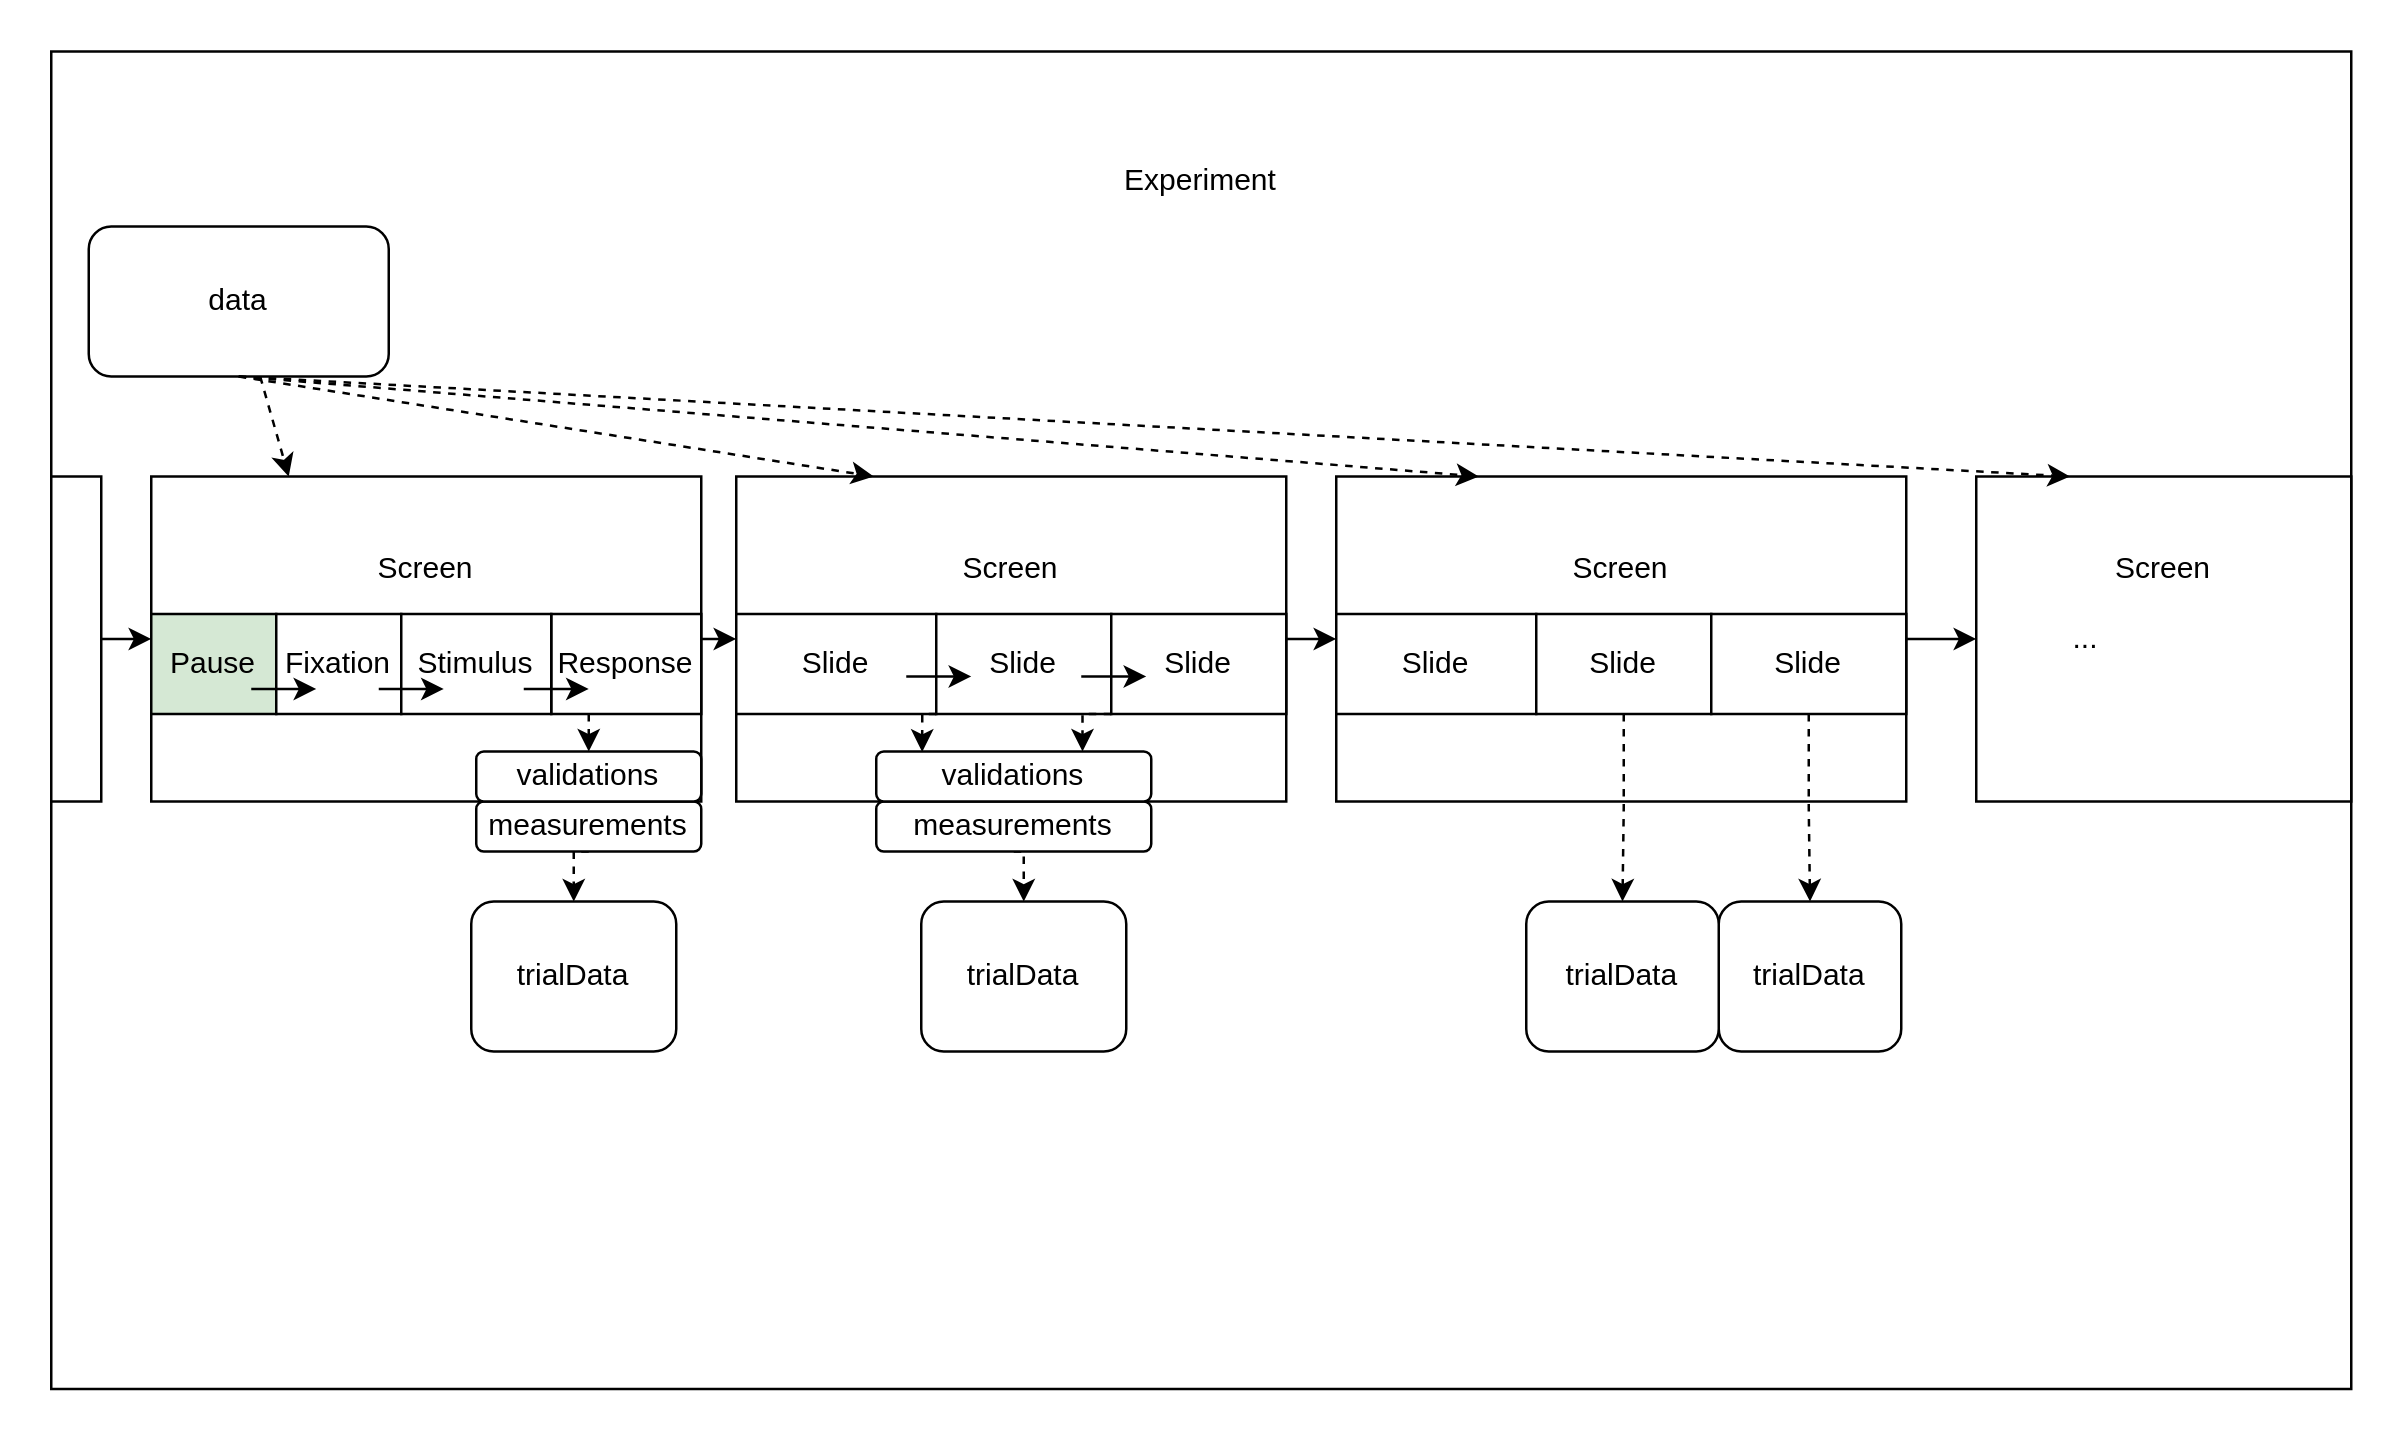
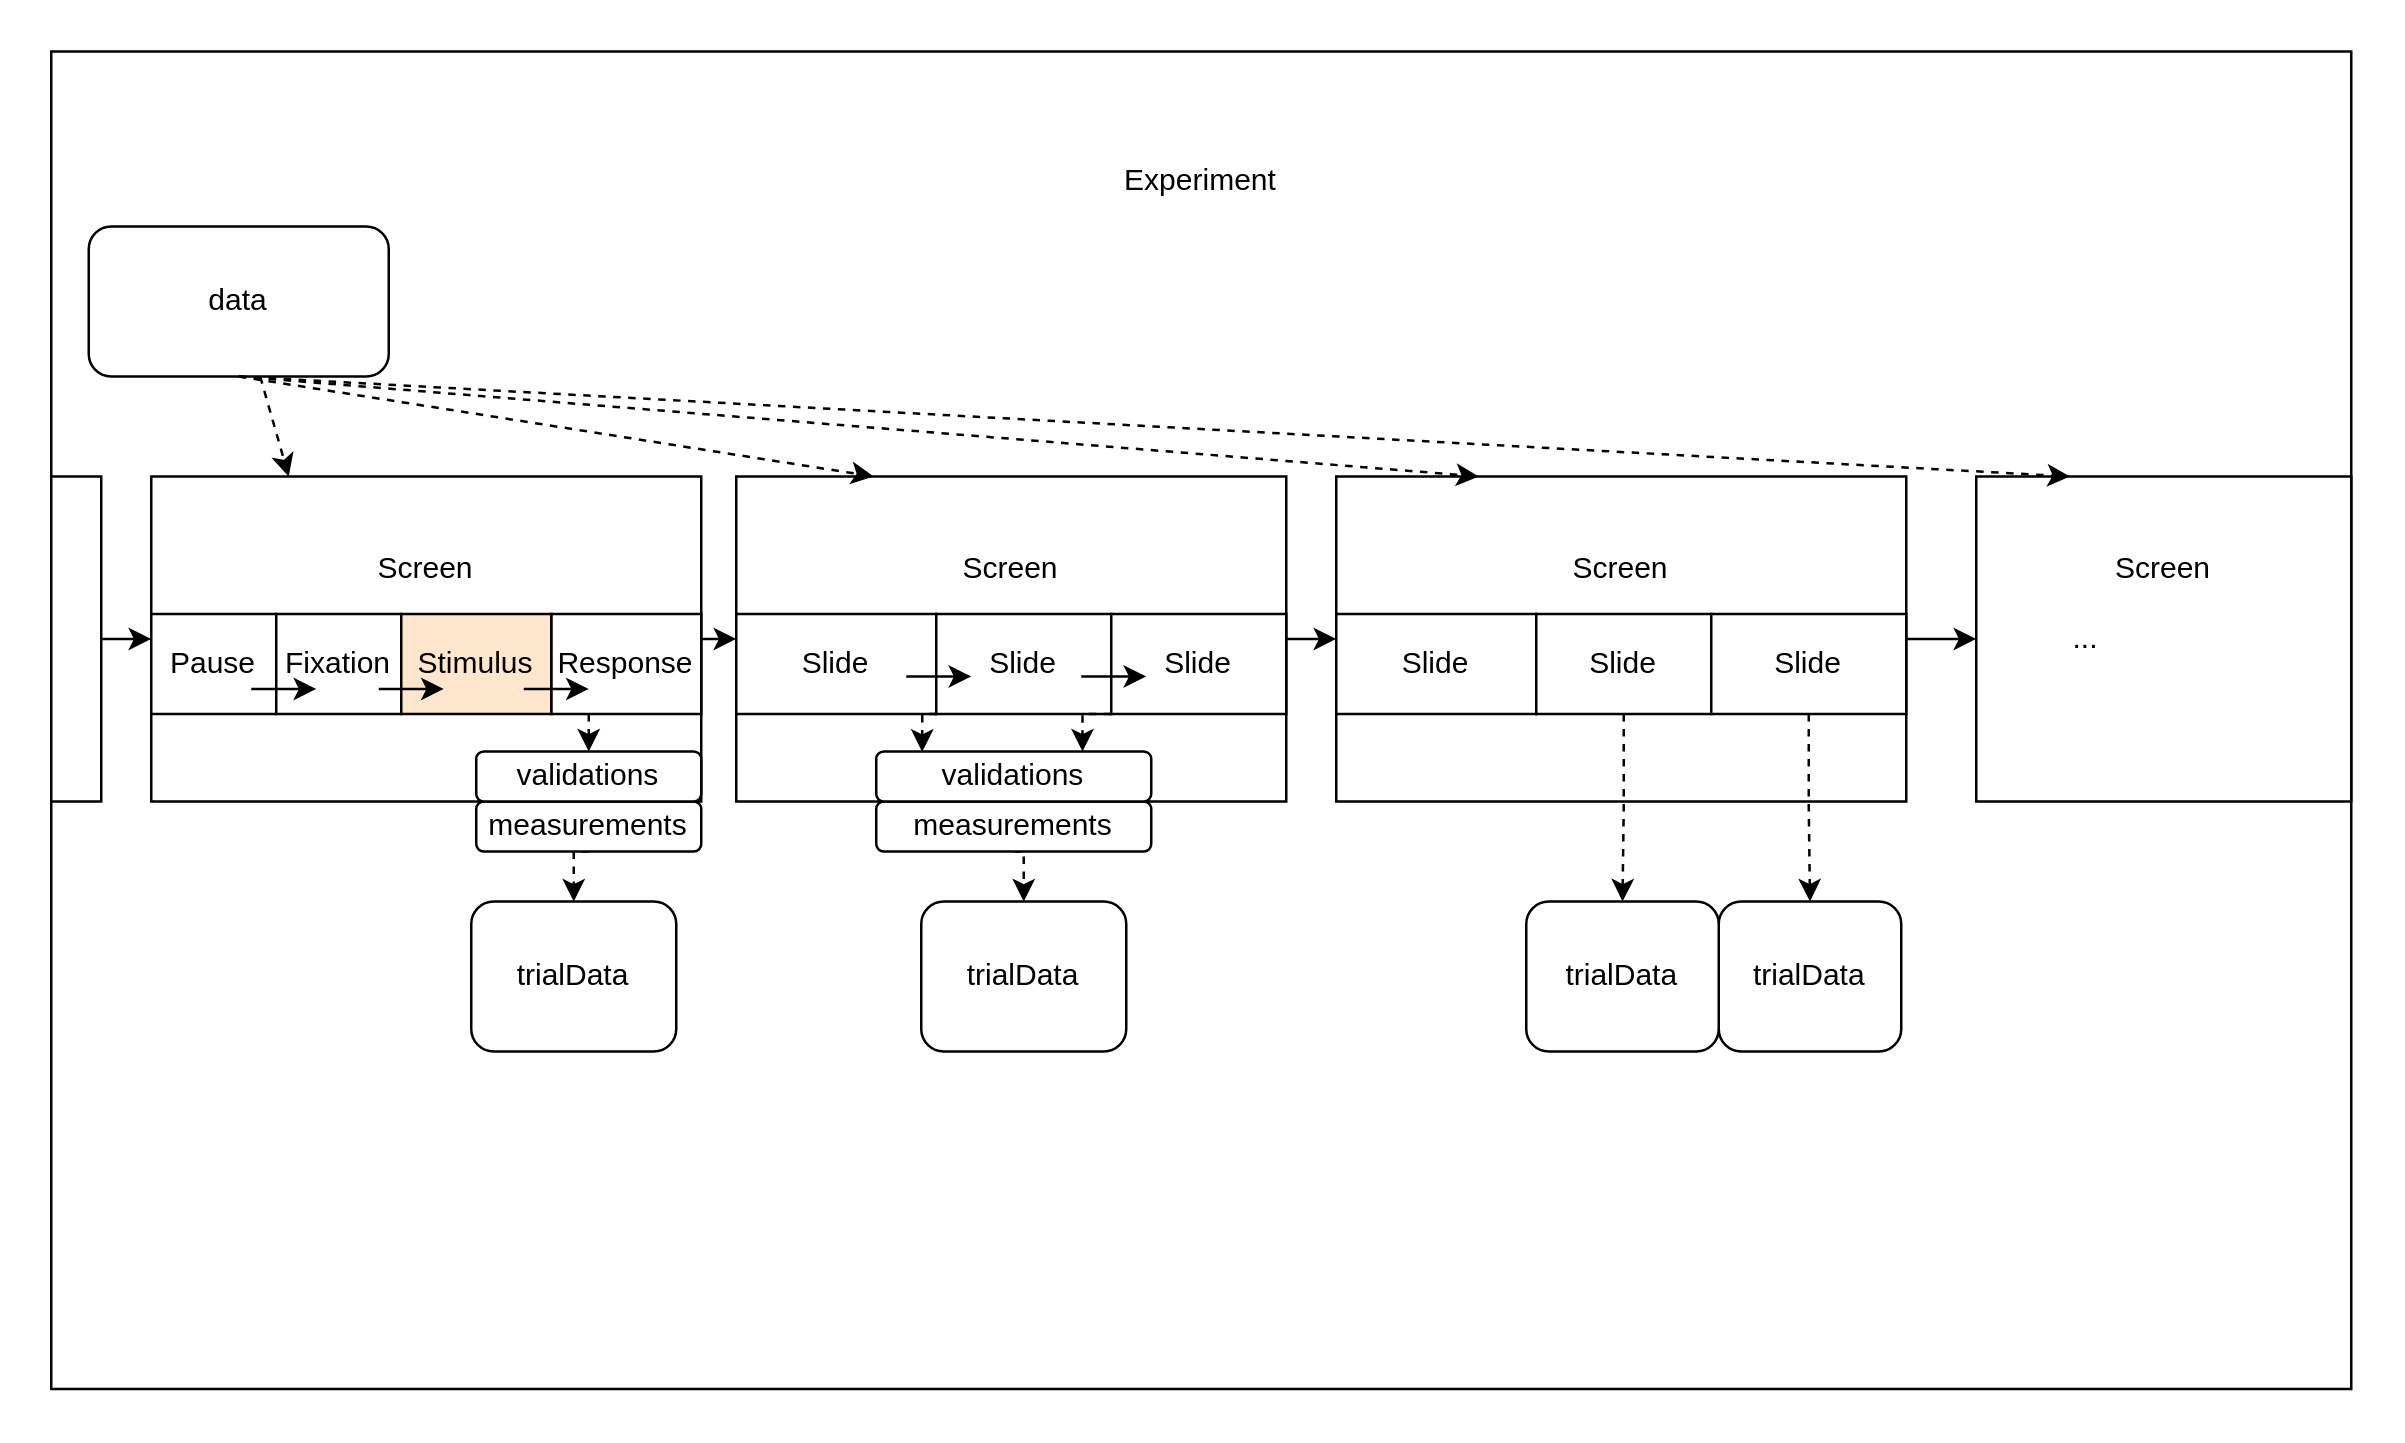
node "Pause": fillcolor #d5e8d4 -> #ffffff
node "Stimulus": fillcolor #ffffff -> #ffe6cc
